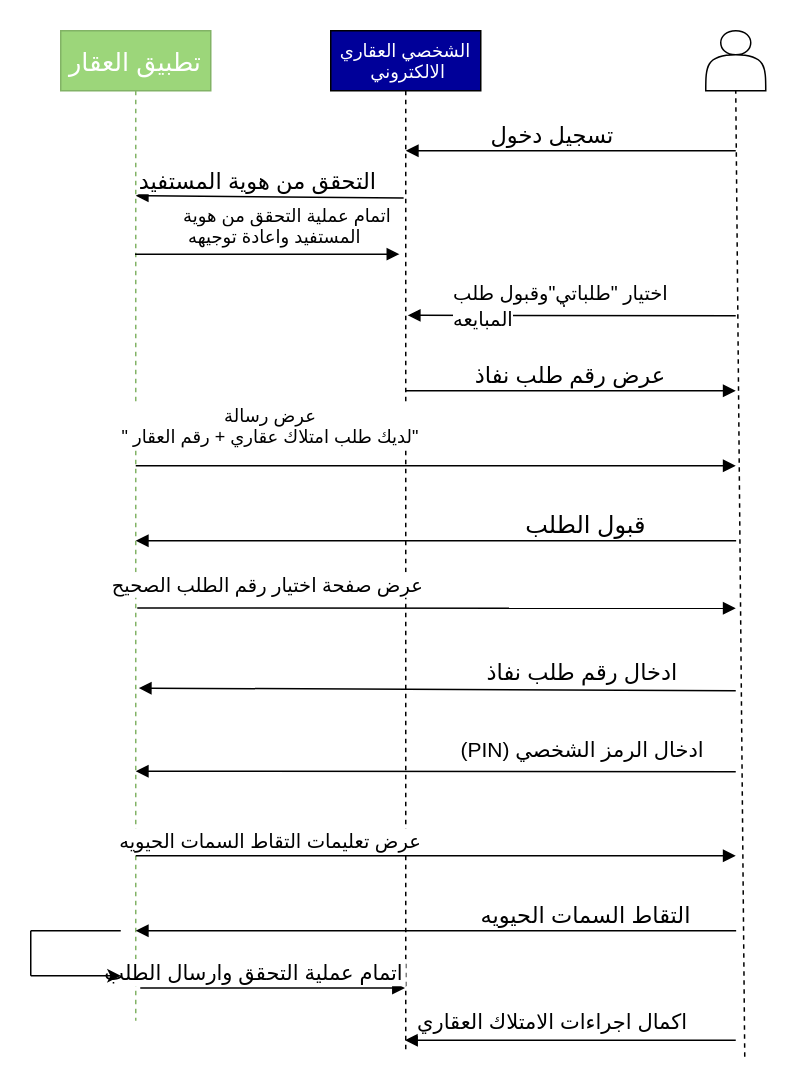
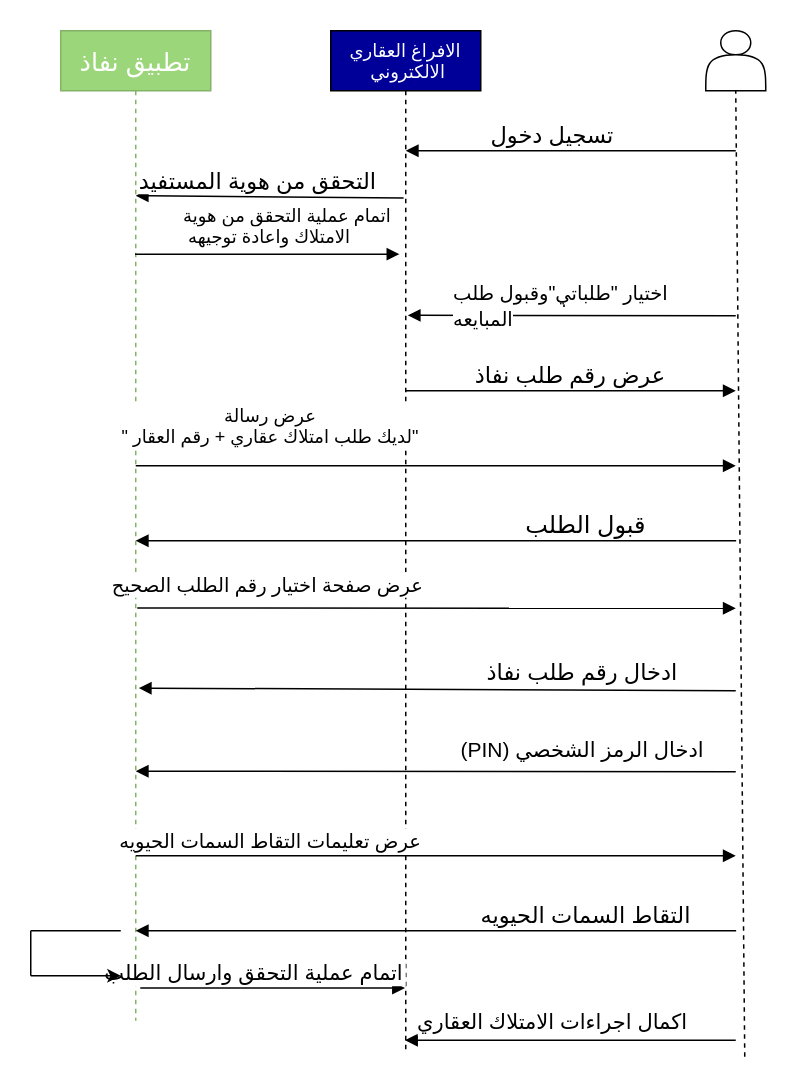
node "الشخصي العقاري الالكتروني": label "الشخصي العقاري الالكتروني" -> "الافراغ العقاري الالكتروني"
node "تطبيق العقار": label "تطبيق العقار" -> "تطبيق نفاذ"
node "اتمام عملية التحقق من هوية المستفيد واعادة توجيهه": label "اتمام عملية التحقق من هوية المستفيد واعادة توجيهه" -> "اتمام عملية التحقق من هوية الامتلاك واعادة توجيهه"
